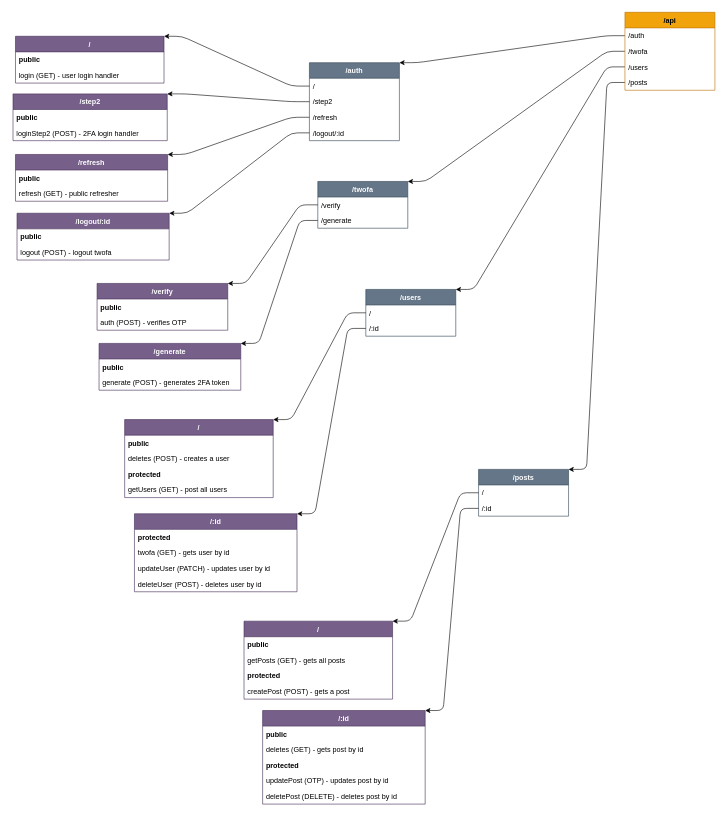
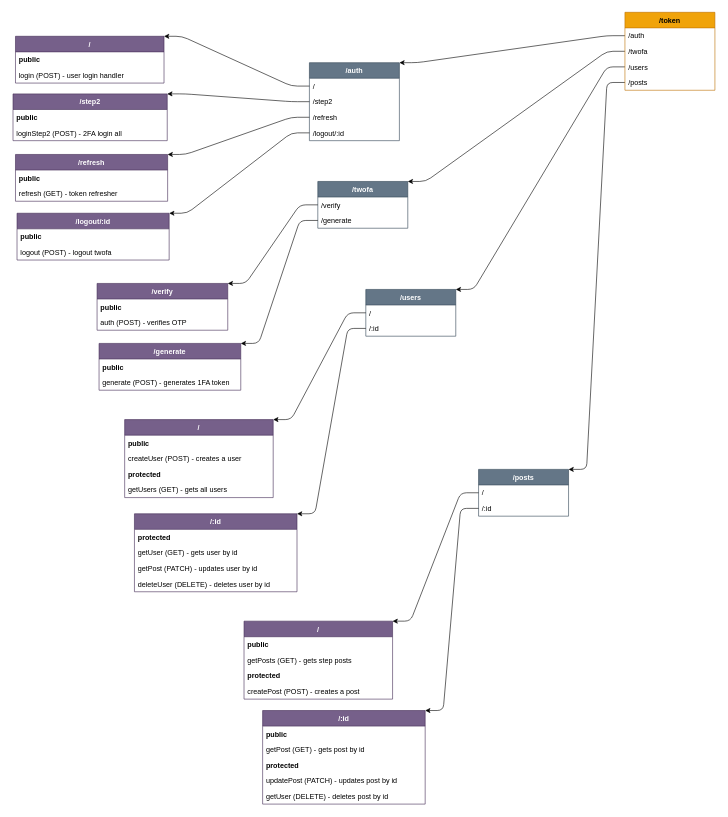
node "/api": label "/api" -> "/token"
node "login (GET) - user login handler": label "login (GET) - user login handler" -> "login (POST) - user login handler"
node "loginStep2 (POST) - 2FA login handler": label "loginStep2 (POST) - 2FA login handler" -> "loginStep2 (POST) - 2FA login all"
node "refresh (GET) - public refresher": label "refresh (GET) - public refresher" -> "refresh (GET) - token refresher"
node "generate (POST) - generates 2FA token": label "generate (POST) - generates 2FA token" -> "generate (POST) - generates 1FA token"
node "deletes (POST) - creates a user": label "deletes (POST) - creates a user" -> "createUser (POST) - creates a user"
node "getUsers (GET) - post all users": label "getUsers (GET) - post all users" -> "getUsers (GET) - gets all users"
node "twofa (GET) - gets user by id": label "twofa (GET) - gets user by id" -> "getUser (GET) - gets user by id"
node "updateUser (PATCH) - updates user by id": label "updateUser (PATCH) - updates user by id" -> "getPost (PATCH) - updates user by id"
node "deleteUser (POST) - deletes user by id": label "deleteUser (POST) - deletes user by id" -> "deleteUser (DELETE) - deletes user by id"
node "getPosts (GET) - gets all posts": label "getPosts (GET) - gets all posts" -> "getPosts (GET) - gets step posts"
node "createPost (POST) - gets a post": label "createPost (POST) - gets a post" -> "createPost (POST) - creates a post"
node "deletes (GET) - gets post by id": label "deletes (GET) - gets post by id" -> "getPost (GET) - gets post by id"
node "updatePost (OTP) - updates post by id": label "updatePost (OTP) - updates post by id" -> "updatePost (PATCH) - updates post by id"
node "deletePost (DELETE) - deletes post by id": label "deletePost (DELETE) - deletes post by id" -> "getUser (DELETE) - deletes post by id"
